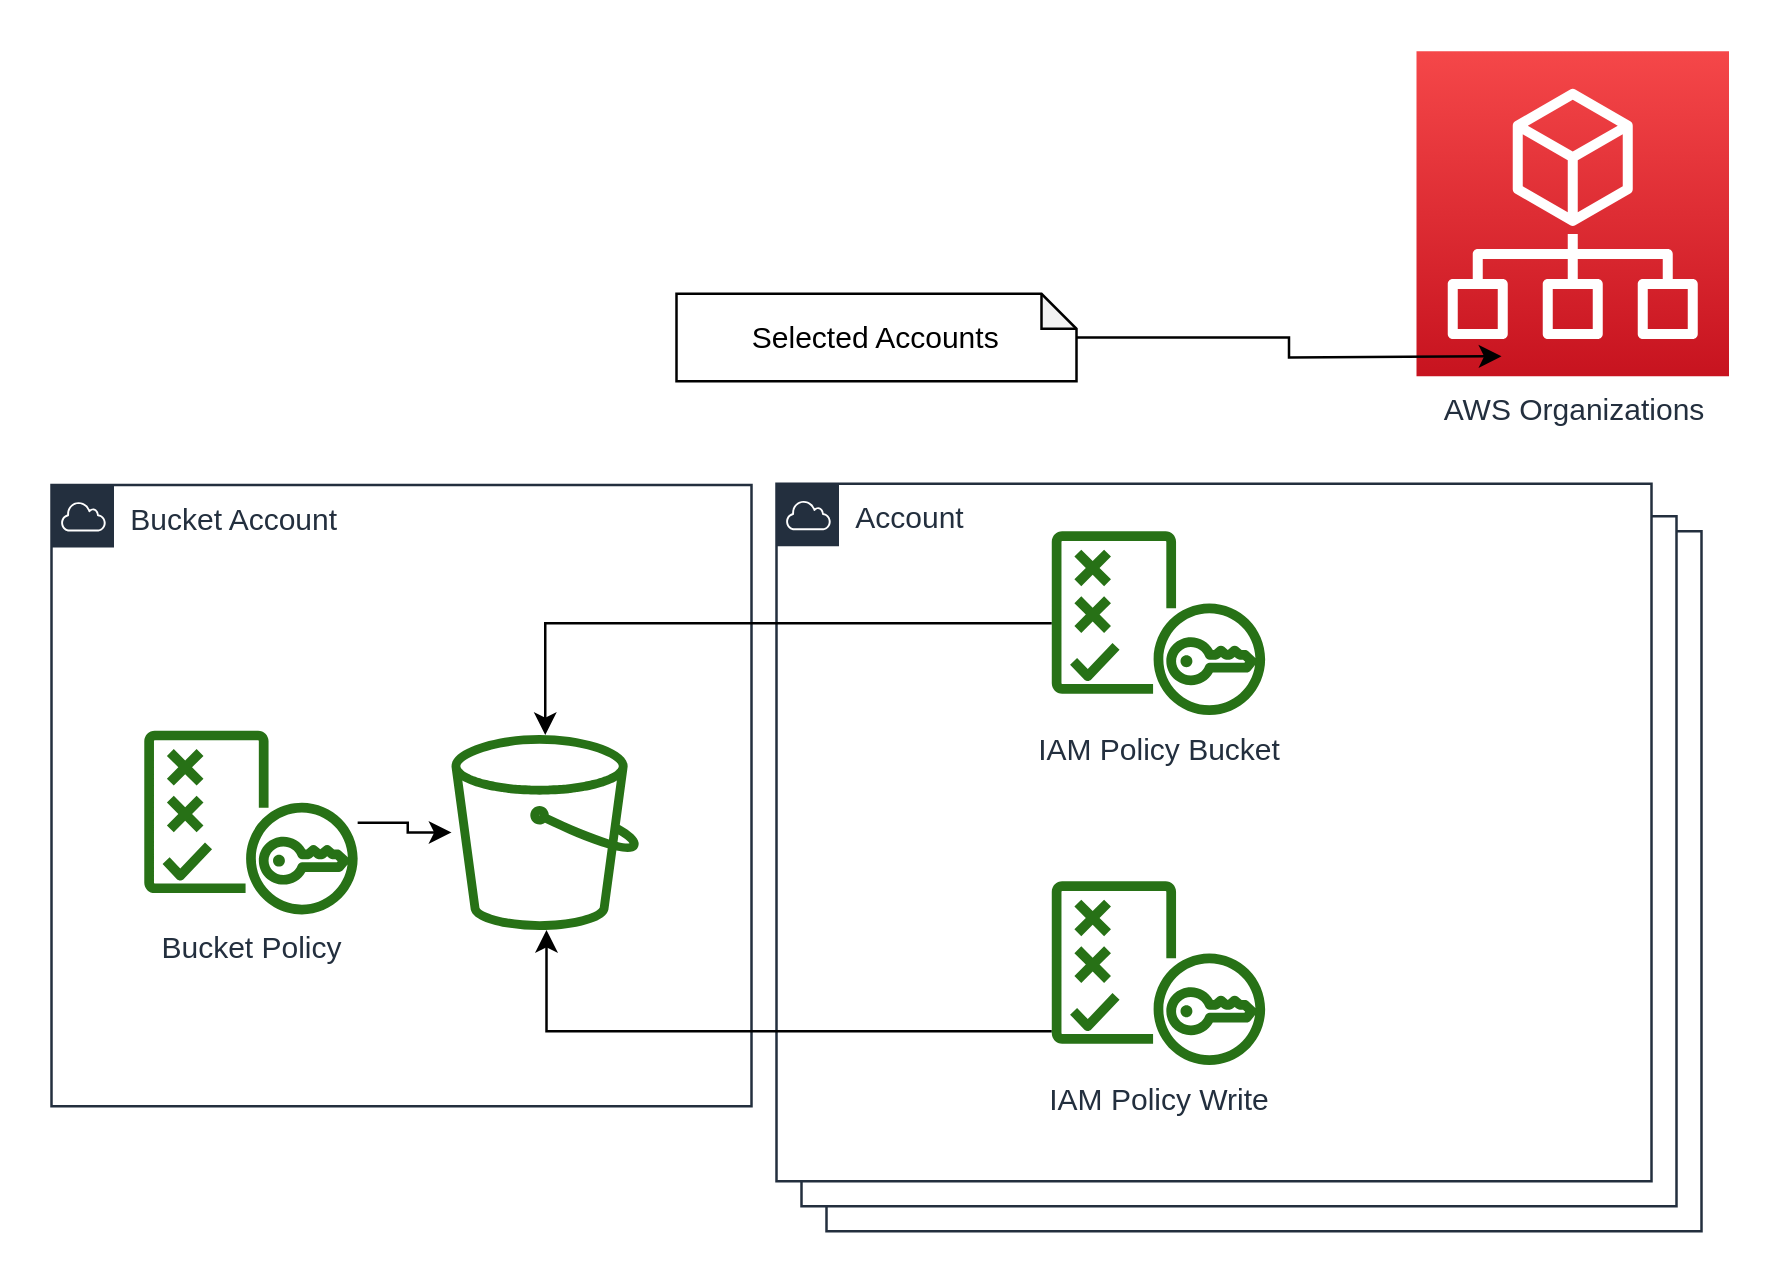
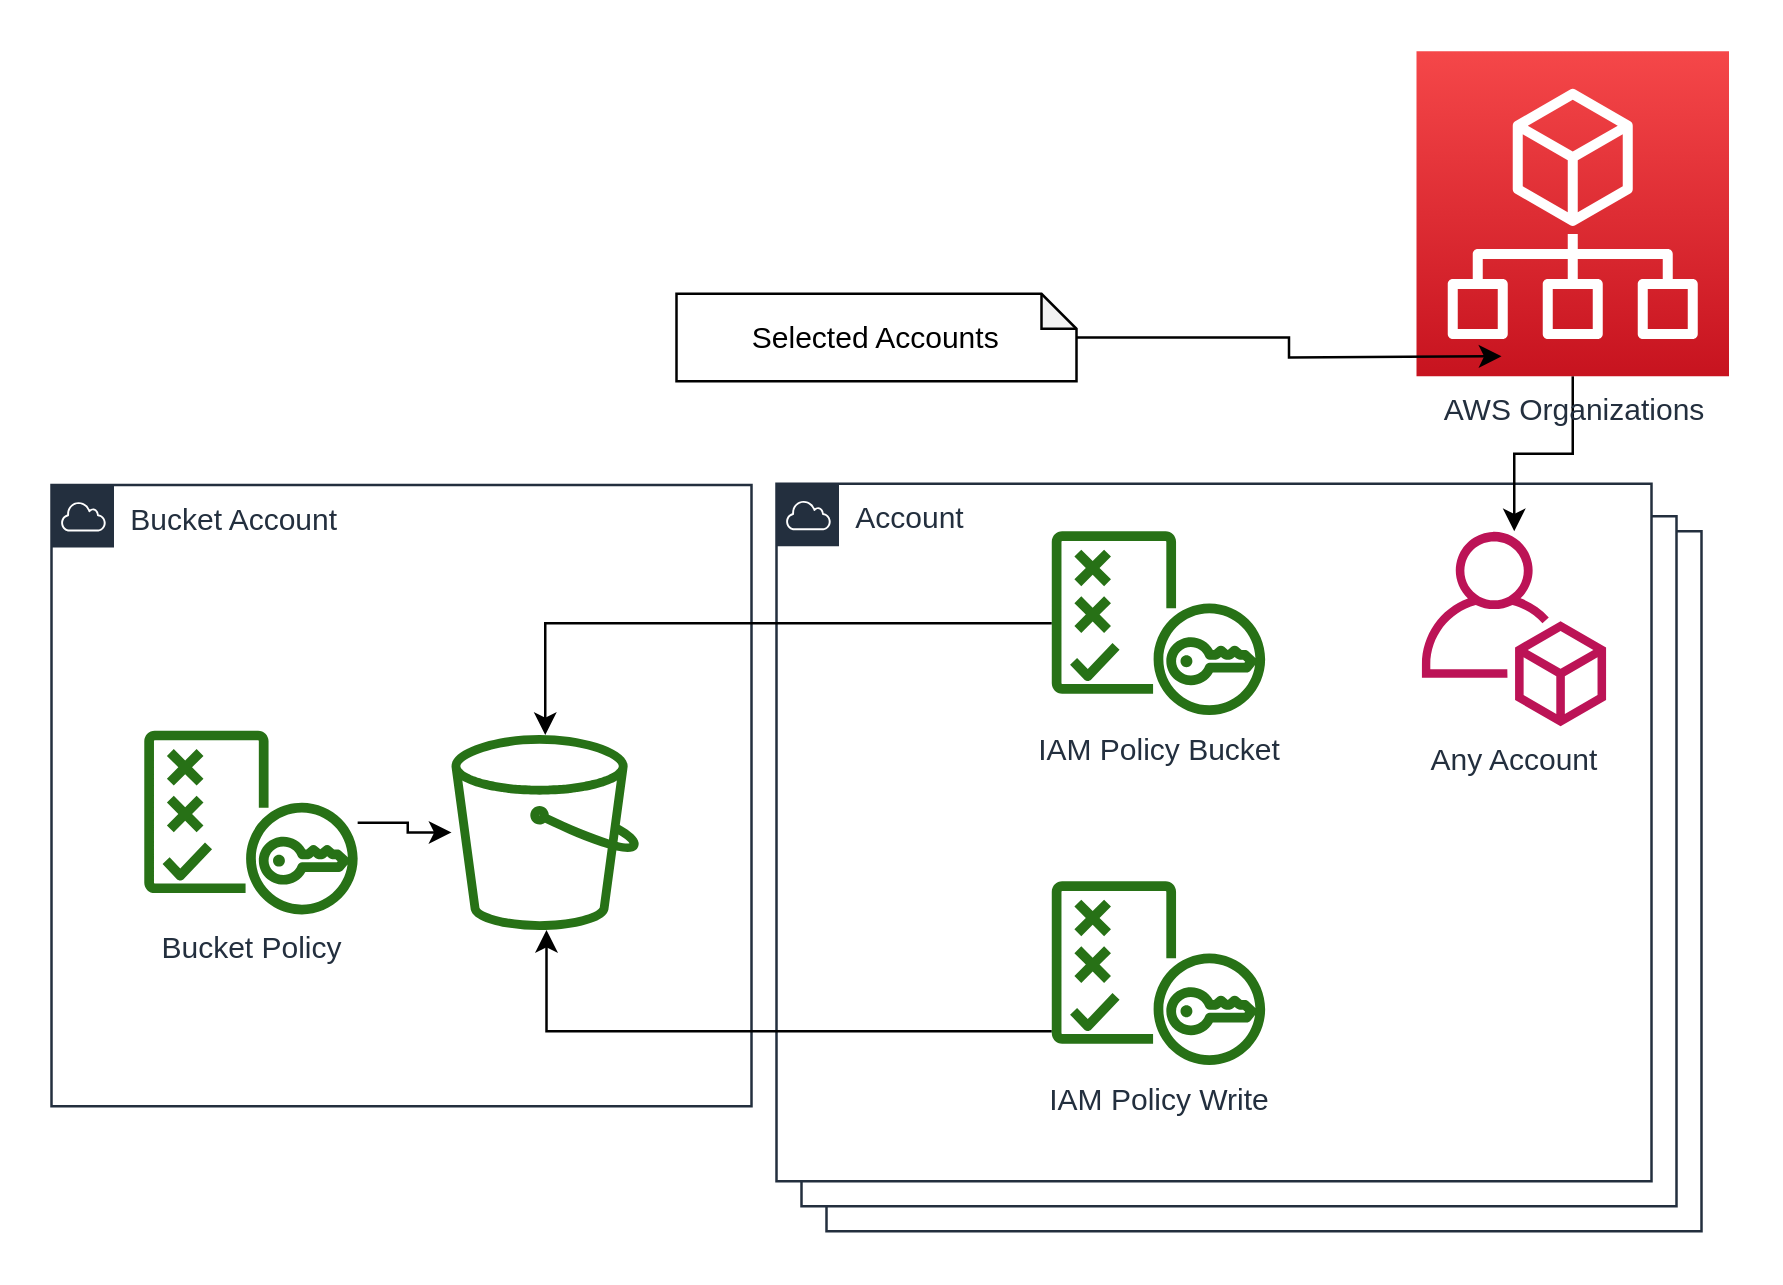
edge "AWS Organizations" -> "Any Account": added
node "Any Account": added
